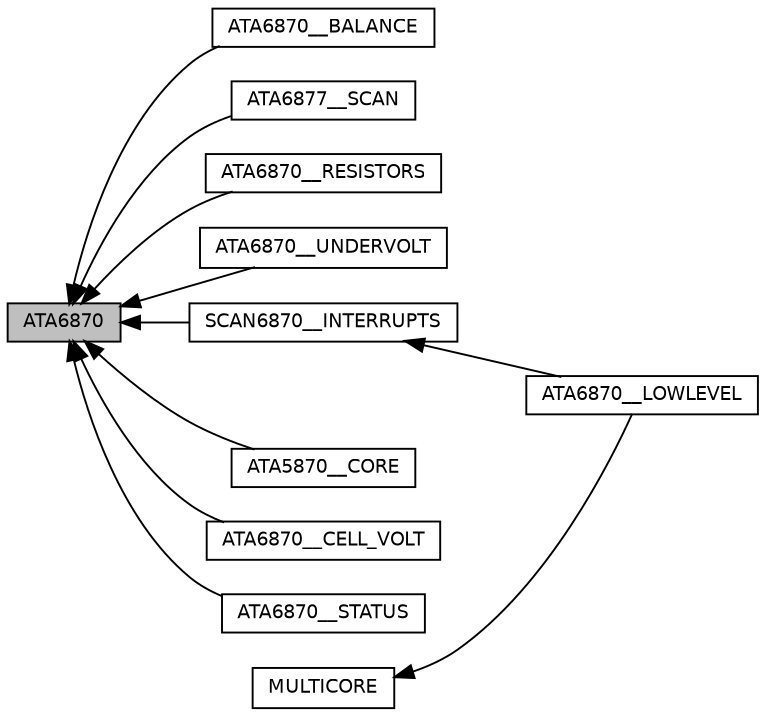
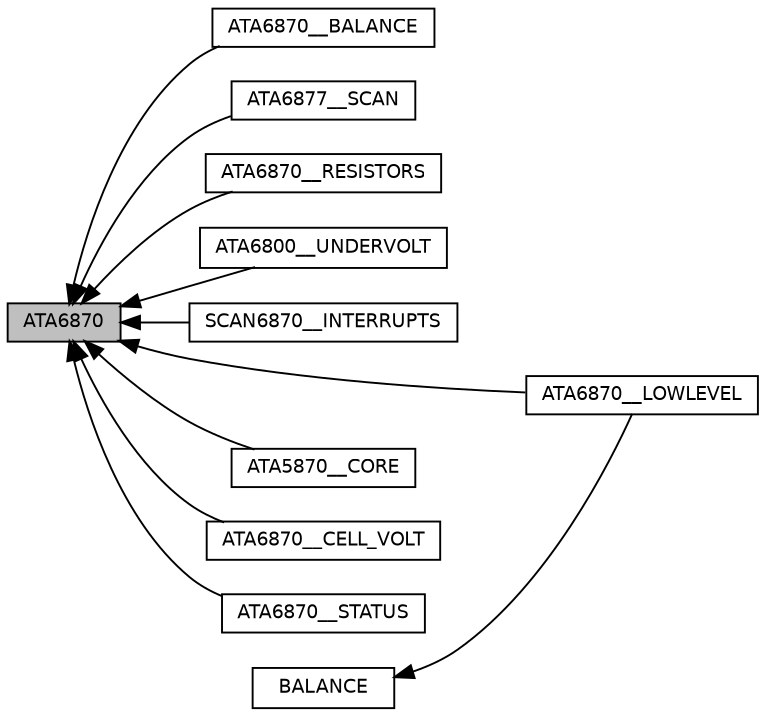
node "ATA6870__UNDERVOLT": label "ATA6870__UNDERVOLT" -> "ATA6800__UNDERVOLT"
edge "ATA6870__LOWLEVEL" -> "SCAN6870__INTERRUPTS": now "ATA6870__LOWLEVEL" -> "ATA6870"
node "MULTICORE": label "MULTICORE" -> "BALANCE"
